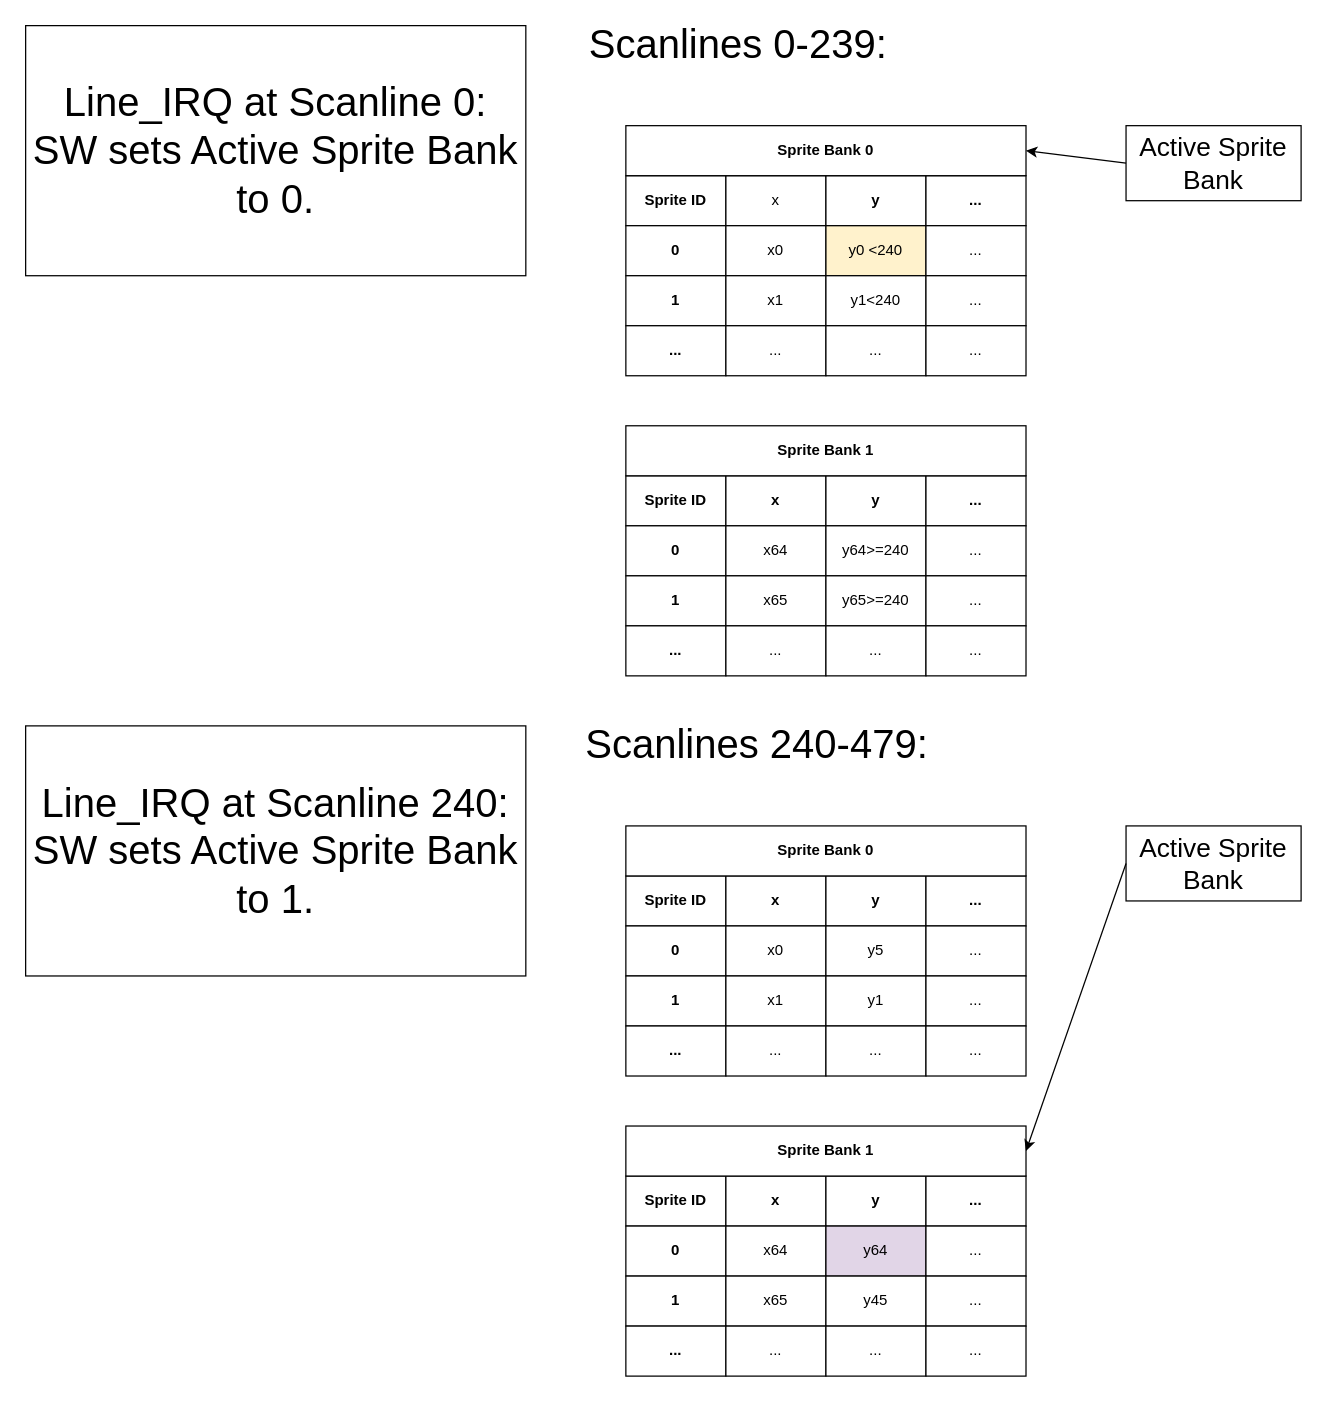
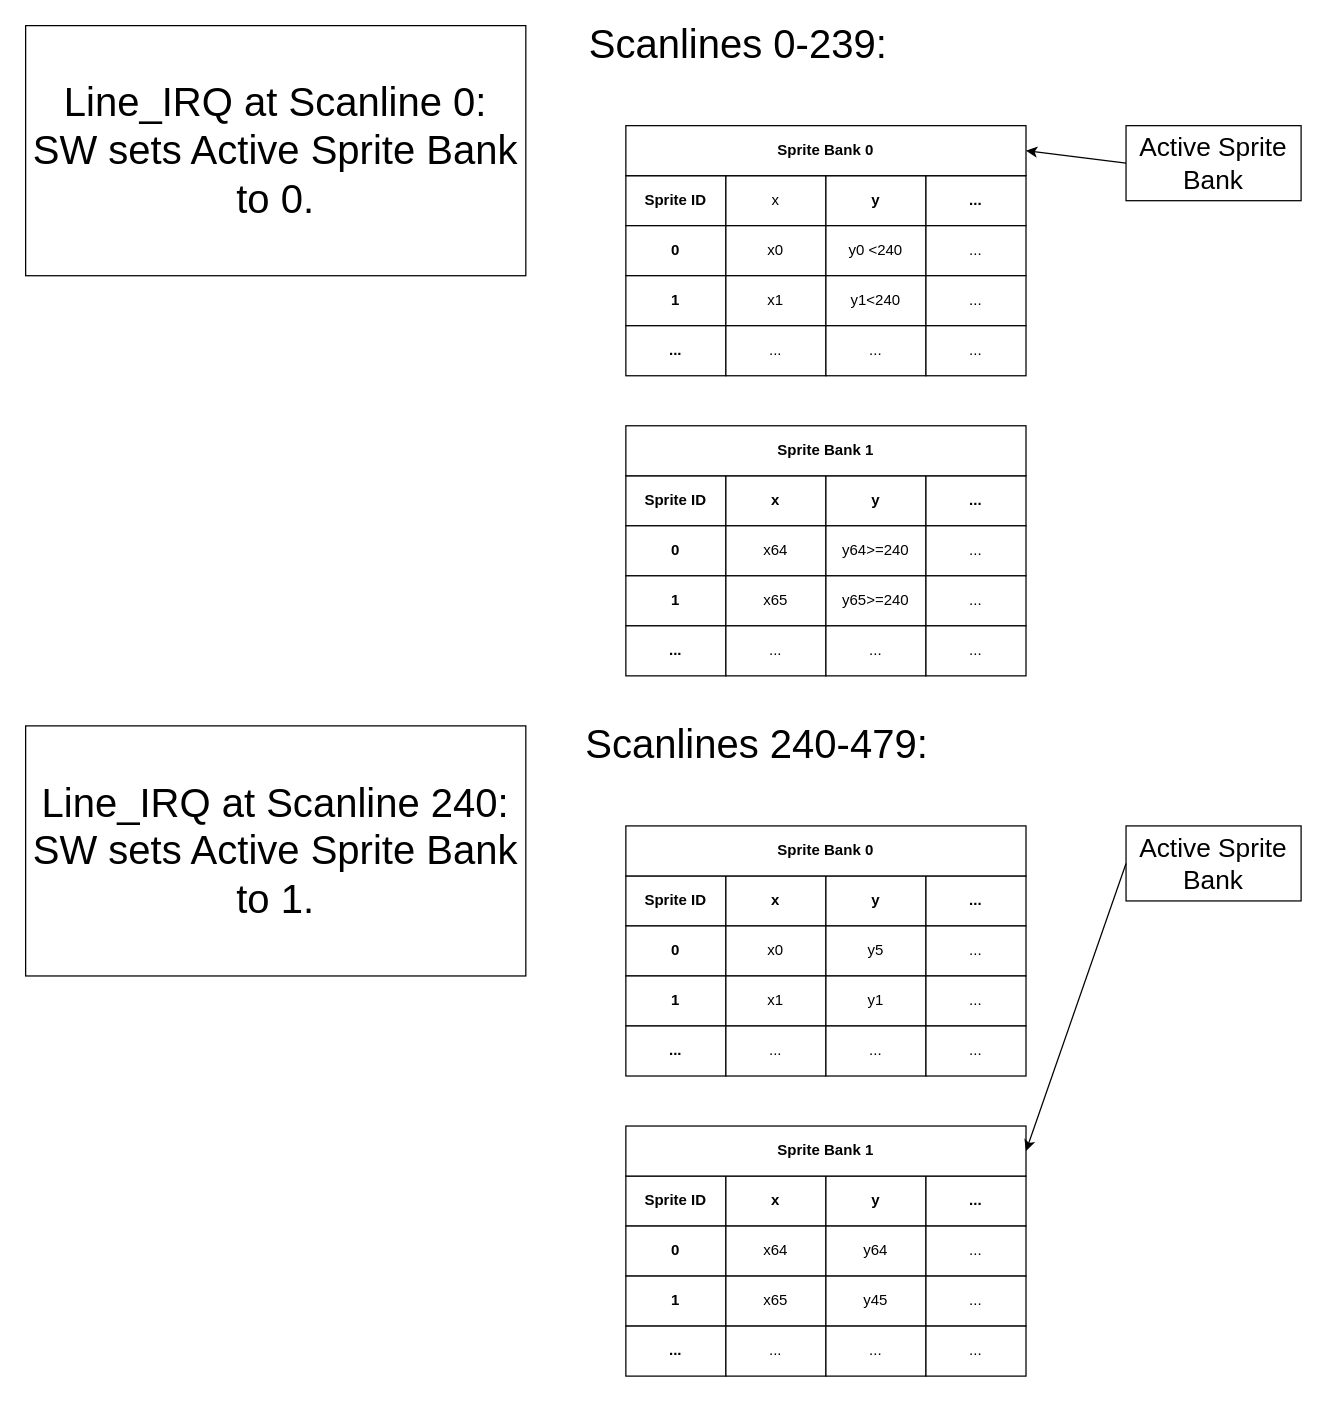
node "y0 <240": fillcolor #fff2cc -> #ffffff
node "y64": fillcolor #e1d5e7 -> #ffffff
